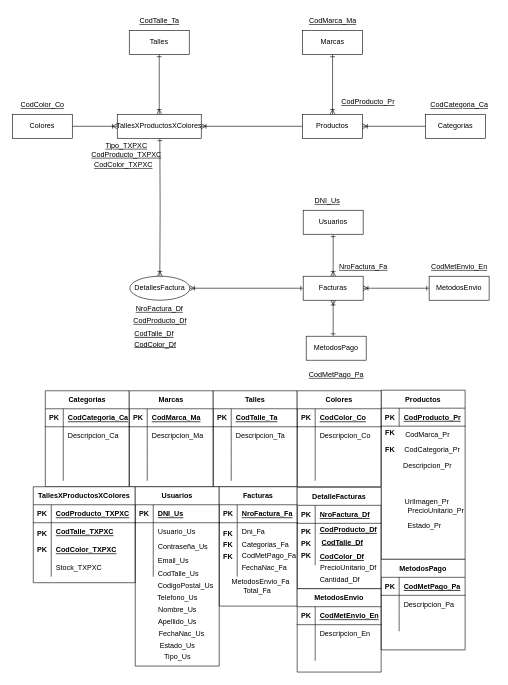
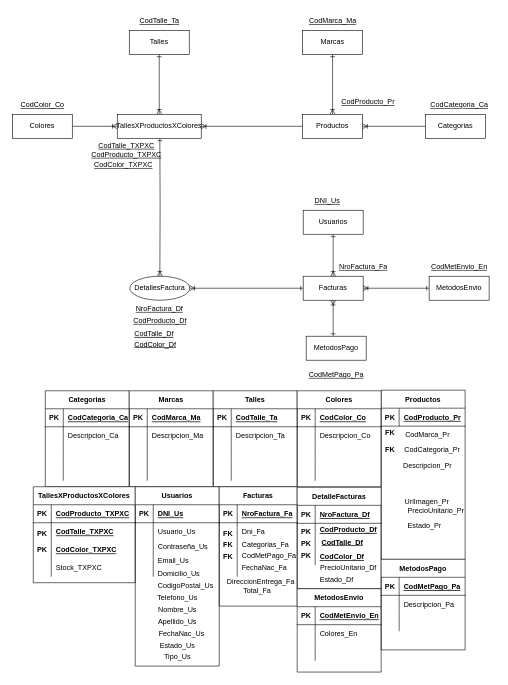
node "Tipo_TXPXC CodProducto_TXPXC": label "Tipo_TXPXC CodProducto_TXPXC" -> "CodTalle_TXPXC CodProducto_TXPXC"
node "CodTalle_Us": label "CodTalle_Us" -> "Domicilio_Us"
node "Cantidad_Df": label "Cantidad_Df" -> "Estado_Df"
node "MetodosEnvio_Fa": label "MetodosEnvio_Fa" -> "DireccionEntrega_Fa"
node "Descripcion_En": label "Descripcion_En" -> "Colores_En"
